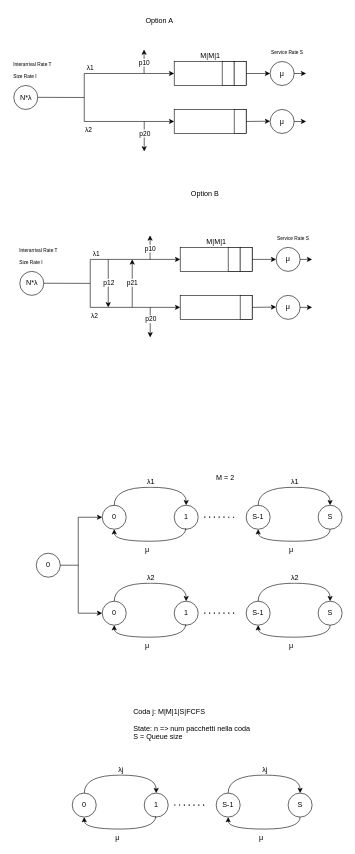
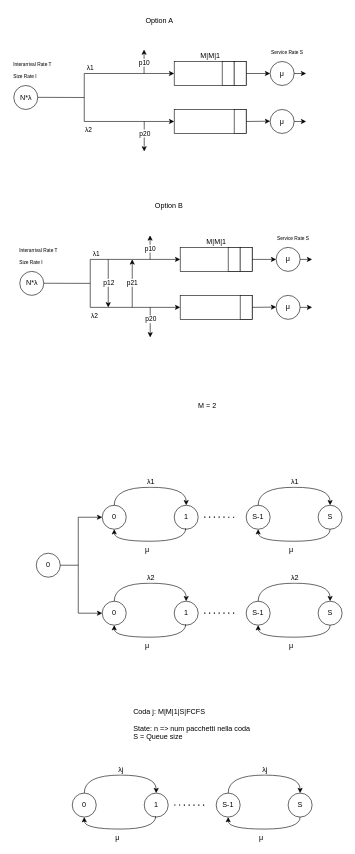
node "Option B": moved (205, 194) -> (169, 206)
node "M = 2": moved (225, 479) -> (207, 407)
